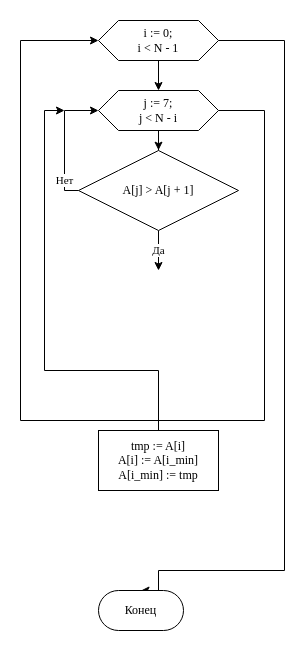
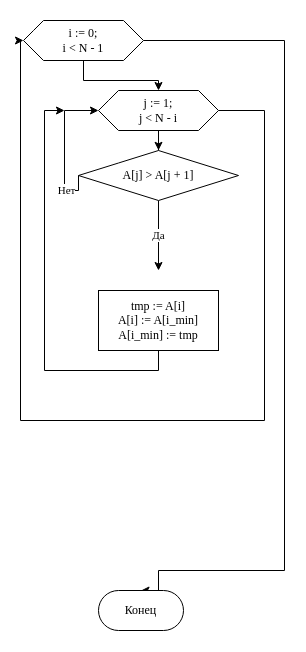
node "i := 0; i < N - 1": moved (159, 41) -> (84, 41)
node "j := 7; j < N - i": label "j := 7; j < N - i" -> "j := 1; j < N - i"
node "A[j] > A[j + 1]": size 160x80 -> 160x50
node "tmp := A[i] A[i] := A[i_min] A[i_min] := tmp": moved (159, 461) -> (159, 321)
